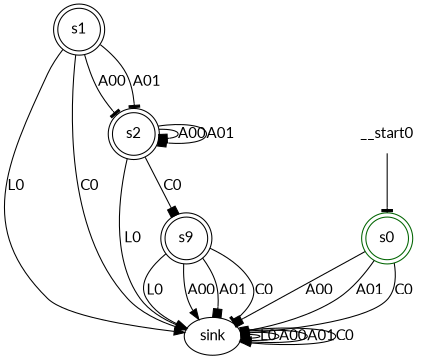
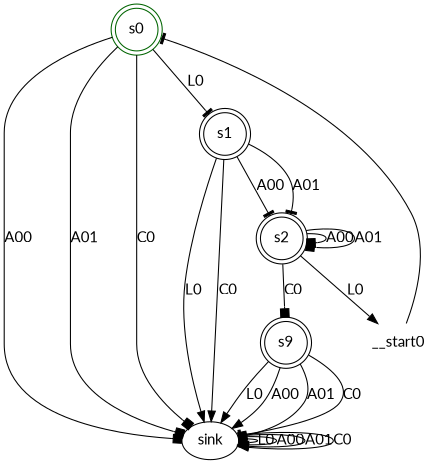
edge "s0" -> "s1": added, label "L0"
edge "s2" -> "sink": now "s2" -> "__start0"
